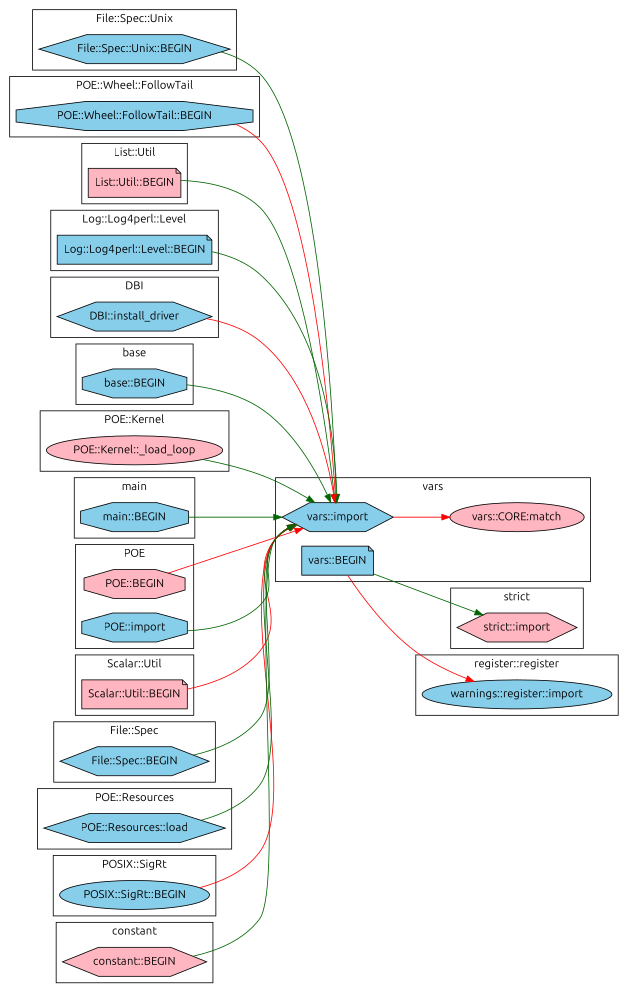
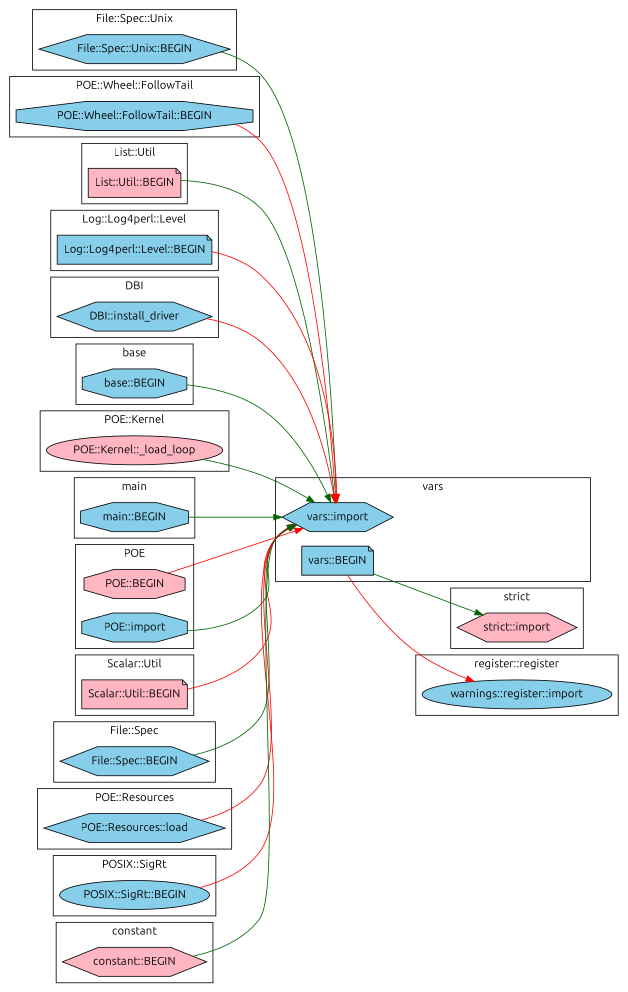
edge "Log::Log4perl::Level::BEGIN" -> "vars::import": color darkgreen -> red
node "vars::CORE:match": removed
edge "POE::Resources::load" -> "vars::import": color darkgreen -> red
